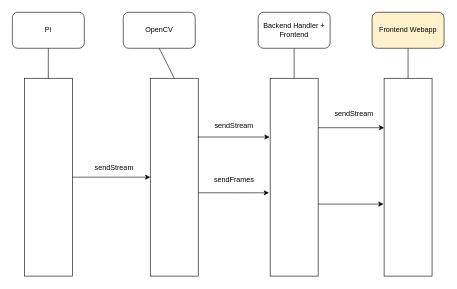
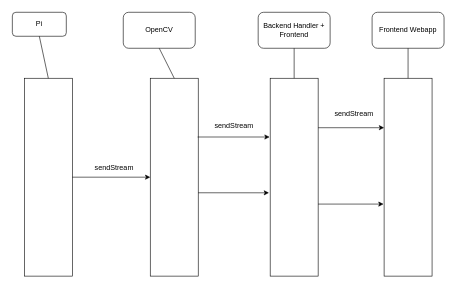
node "Pi": size 72x36 -> 54x24
node "Frontend Webapp": fillcolor #fff2cc -> #ffffff
node "sendFrames": removed
